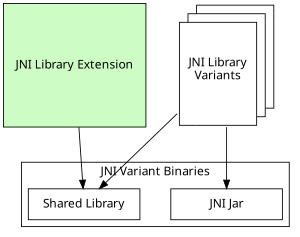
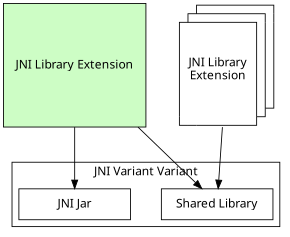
node "JNI Library": text "Variants" -> "Extension"
edge "JNI Library" -> "JNI Jar": now "JNI Library Extension" -> "JNI Jar"
cluster "JNI Variant Binaries": label "JNI Variant Binaries" -> "JNI Variant Variant"
